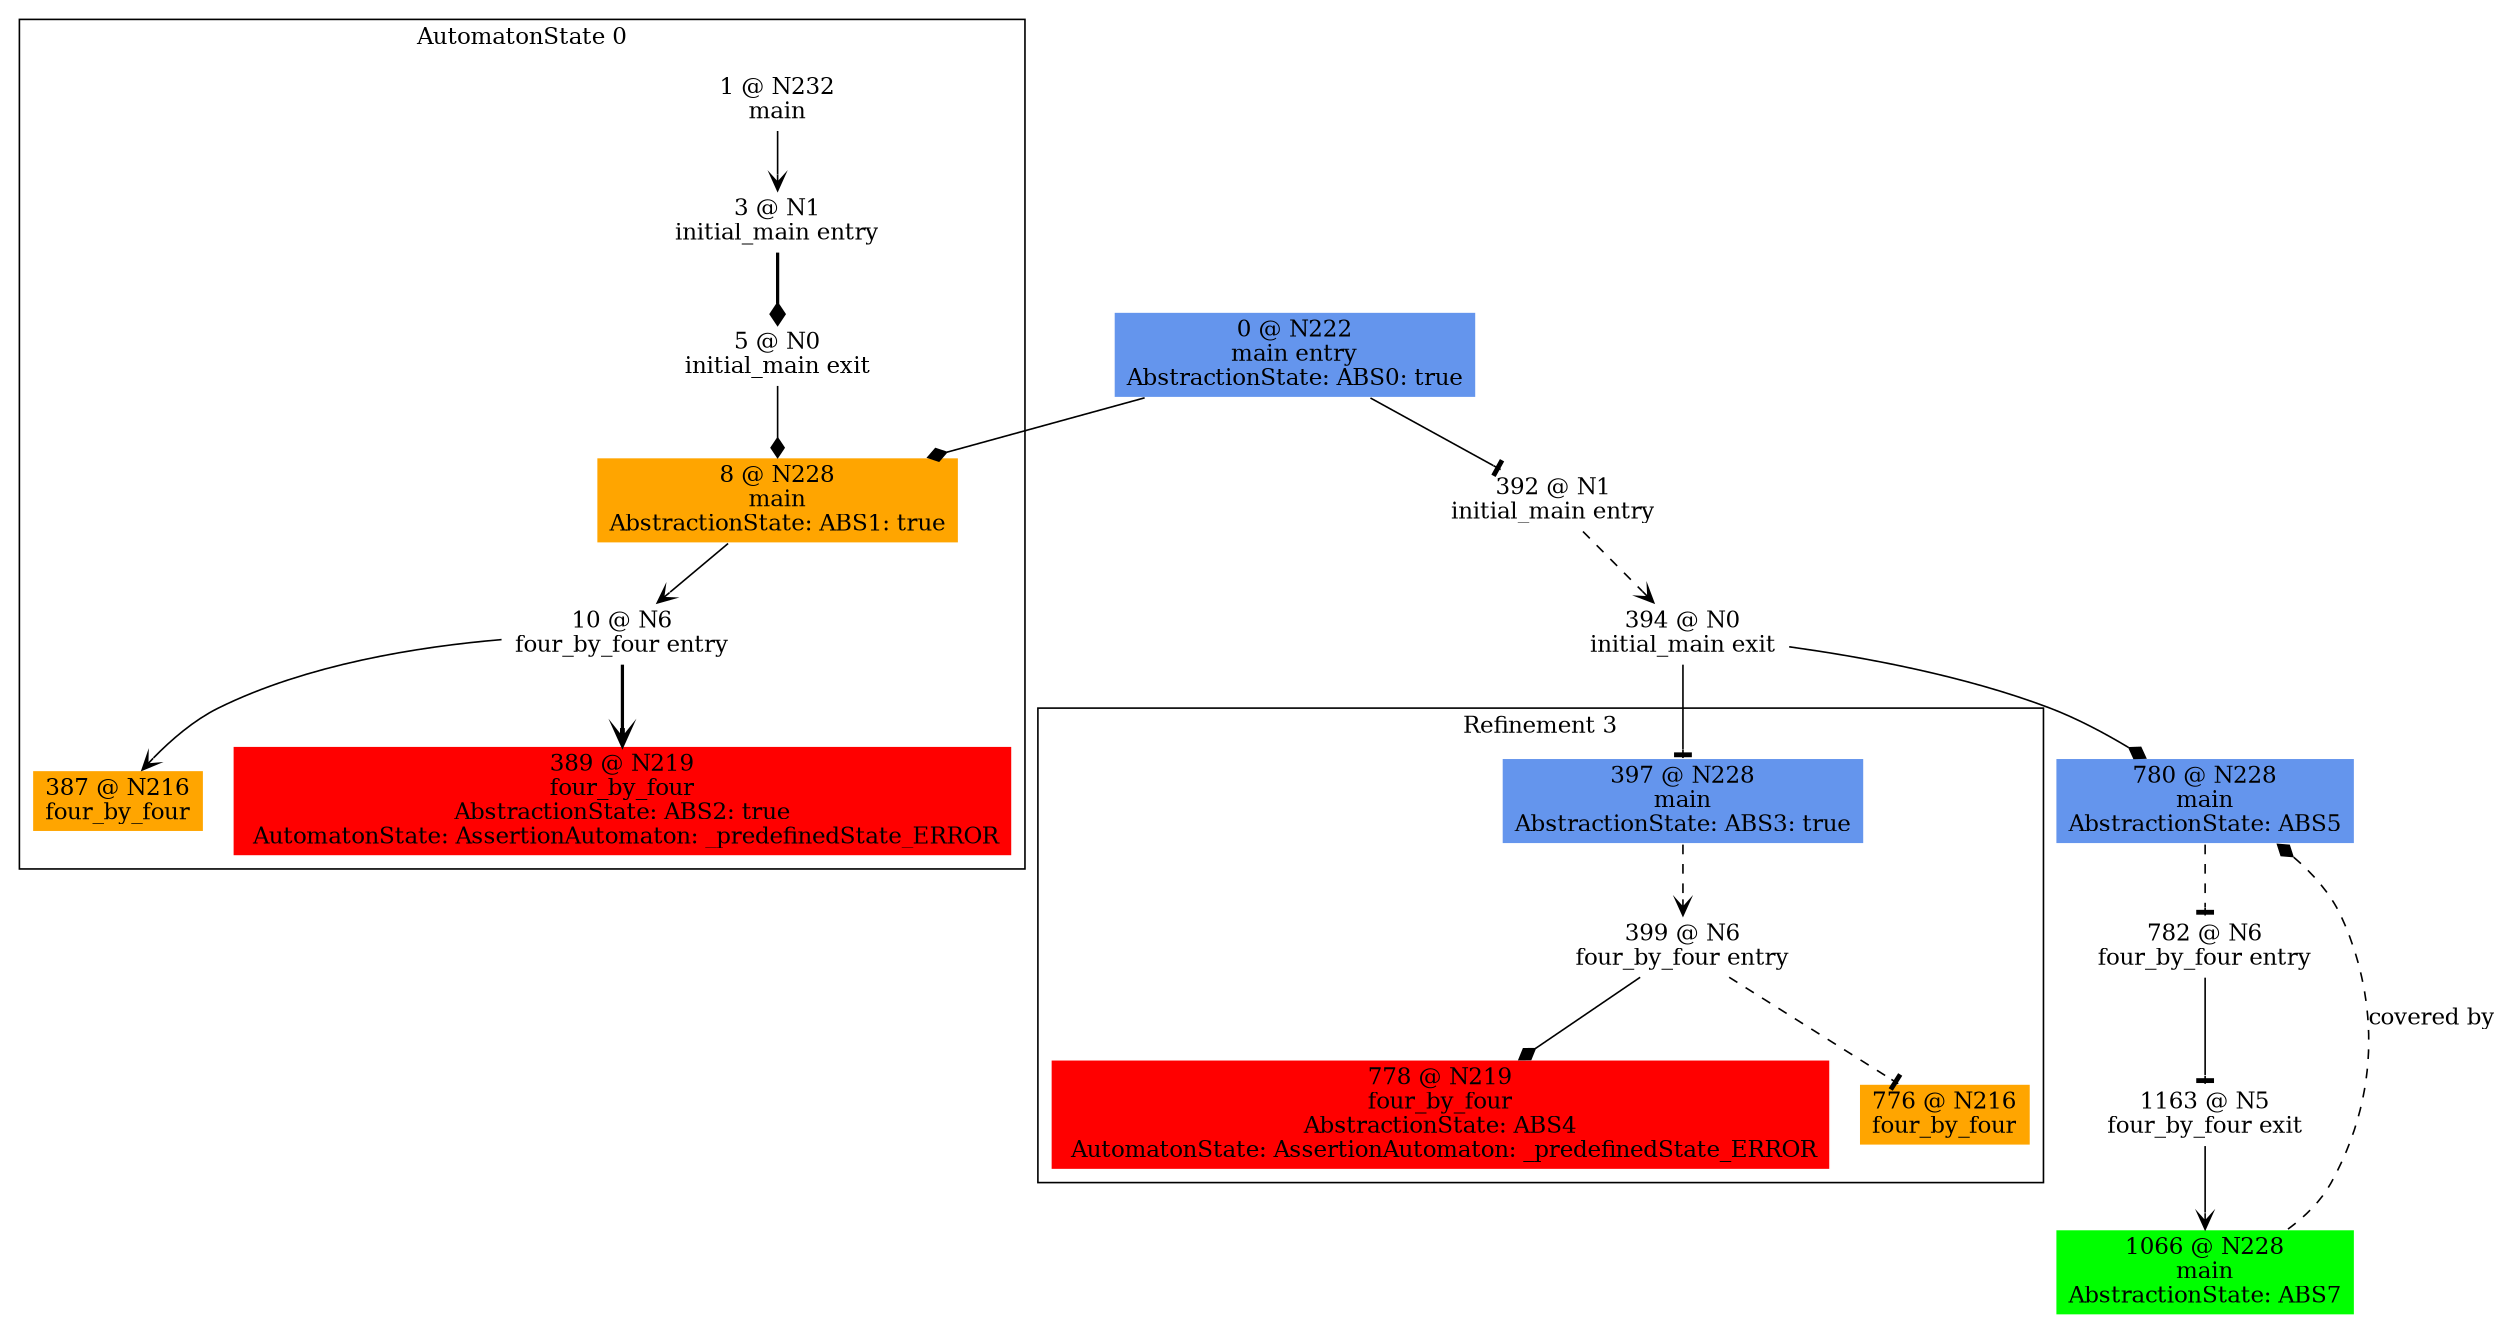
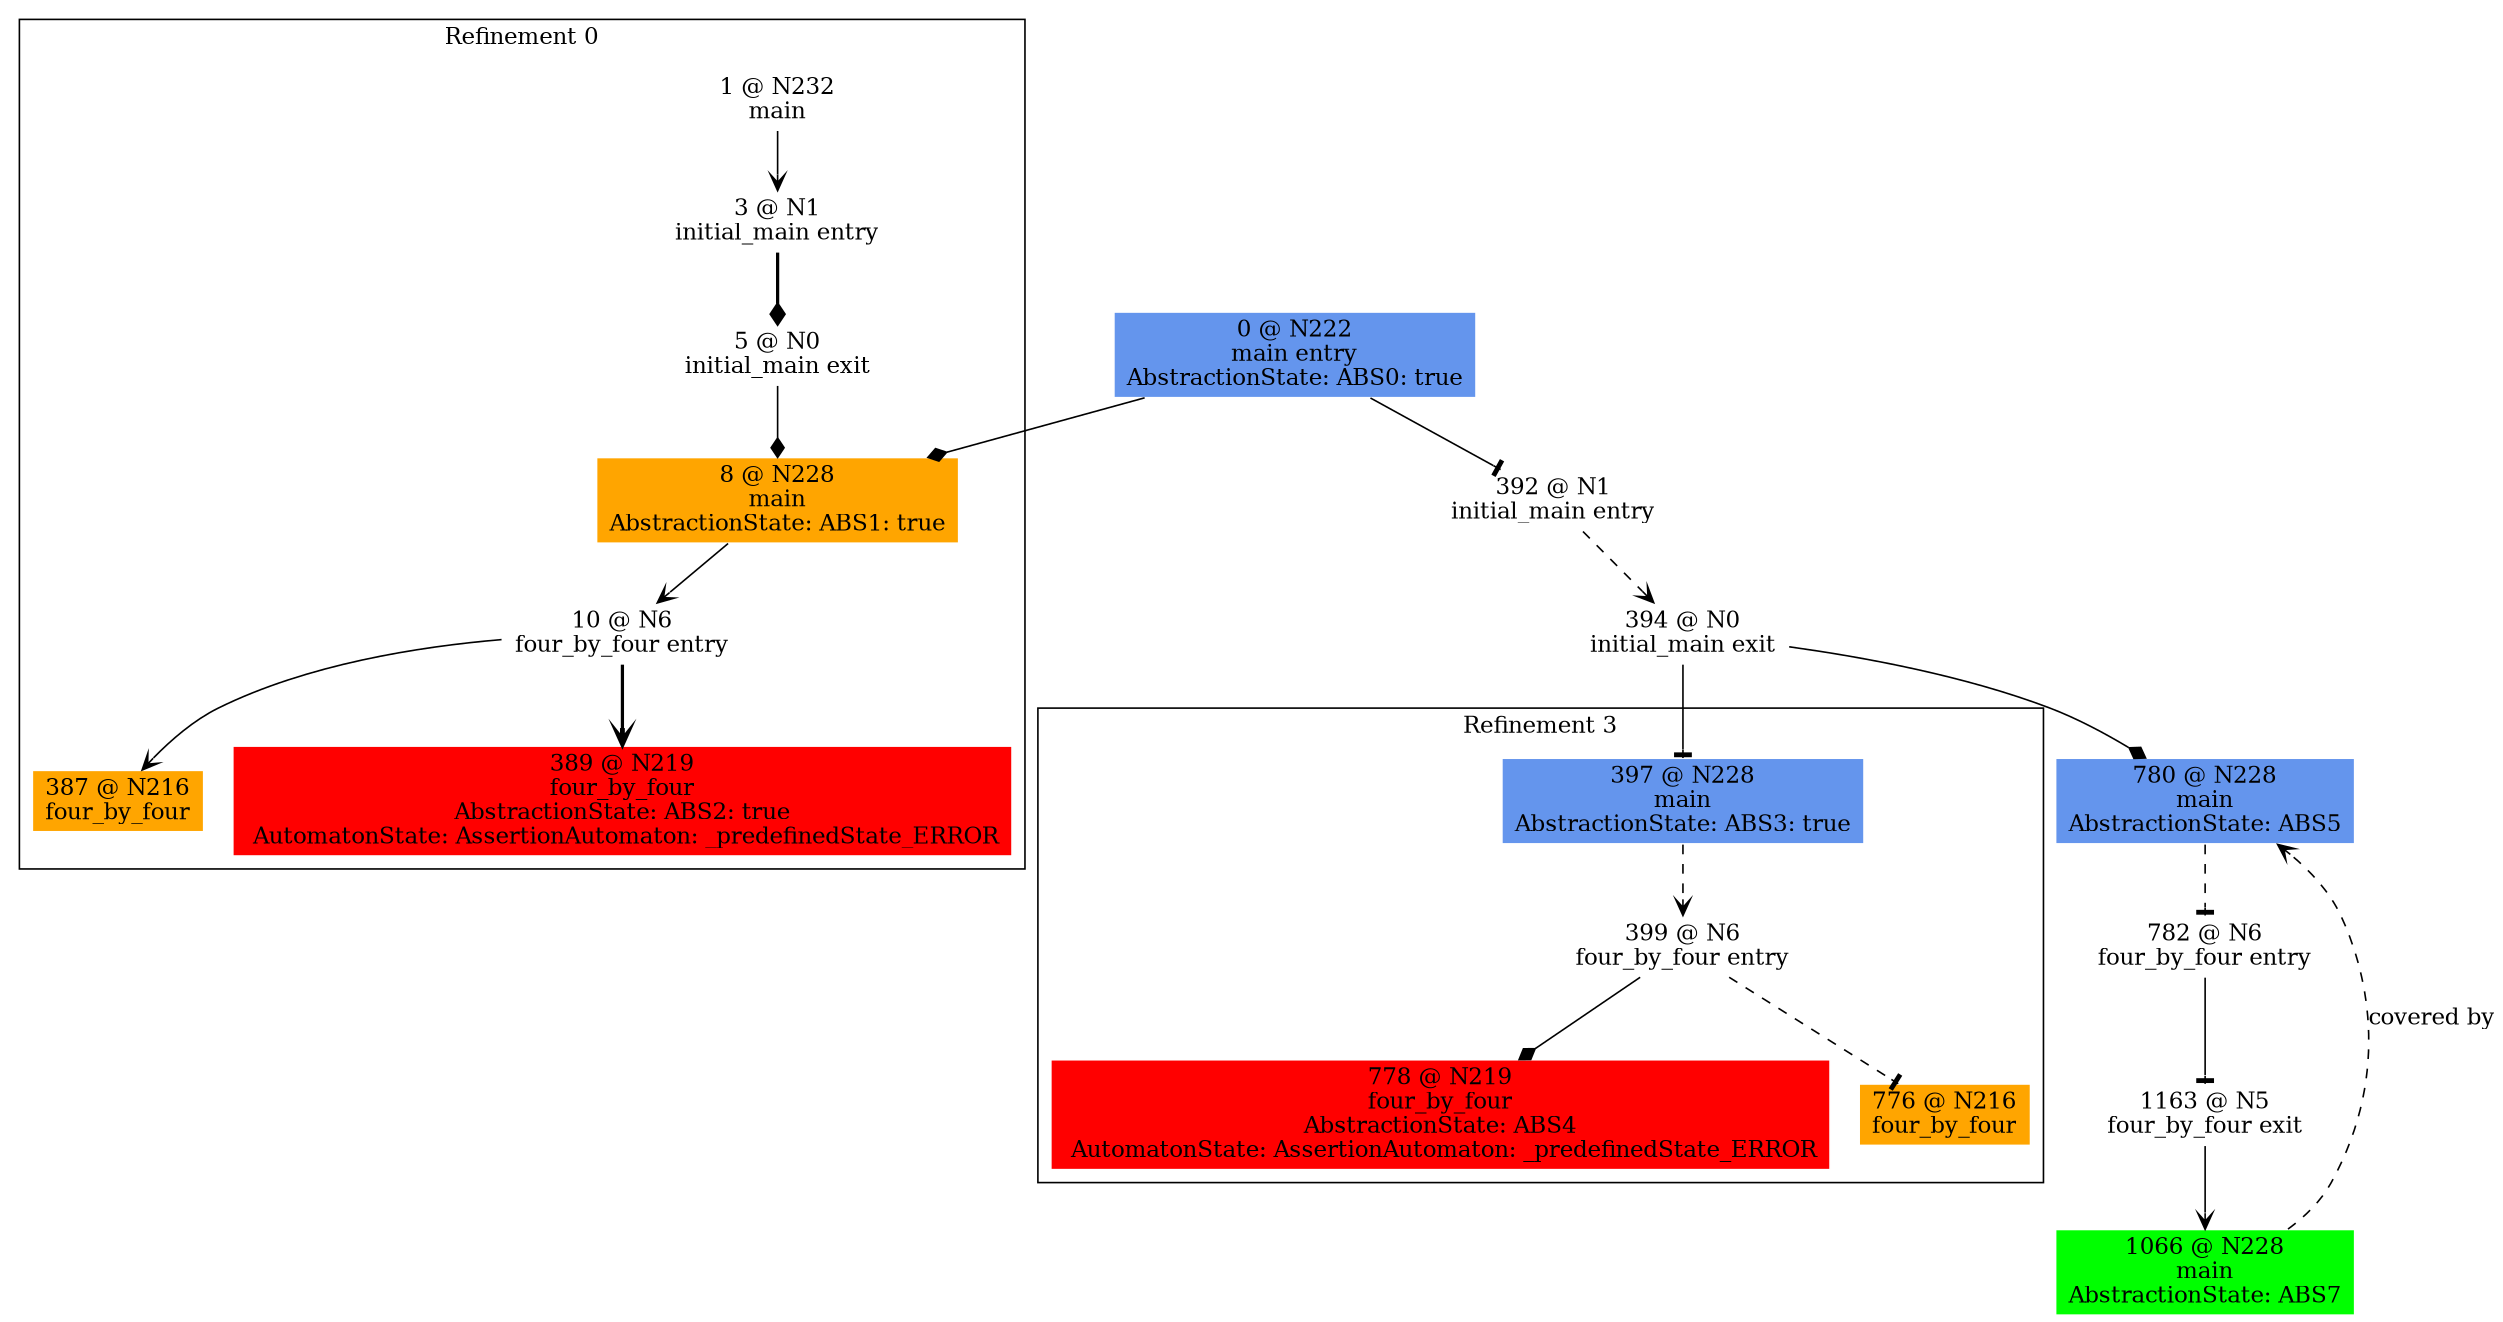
cluster "AutomatonState 0": label "AutomatonState 0" -> "Refinement 0"
edge "1066 @ N228 main AbstractionState: ABS7" -> "780 @ N228 main AbstractionState: ABS5": arrowhead diamond -> vee
